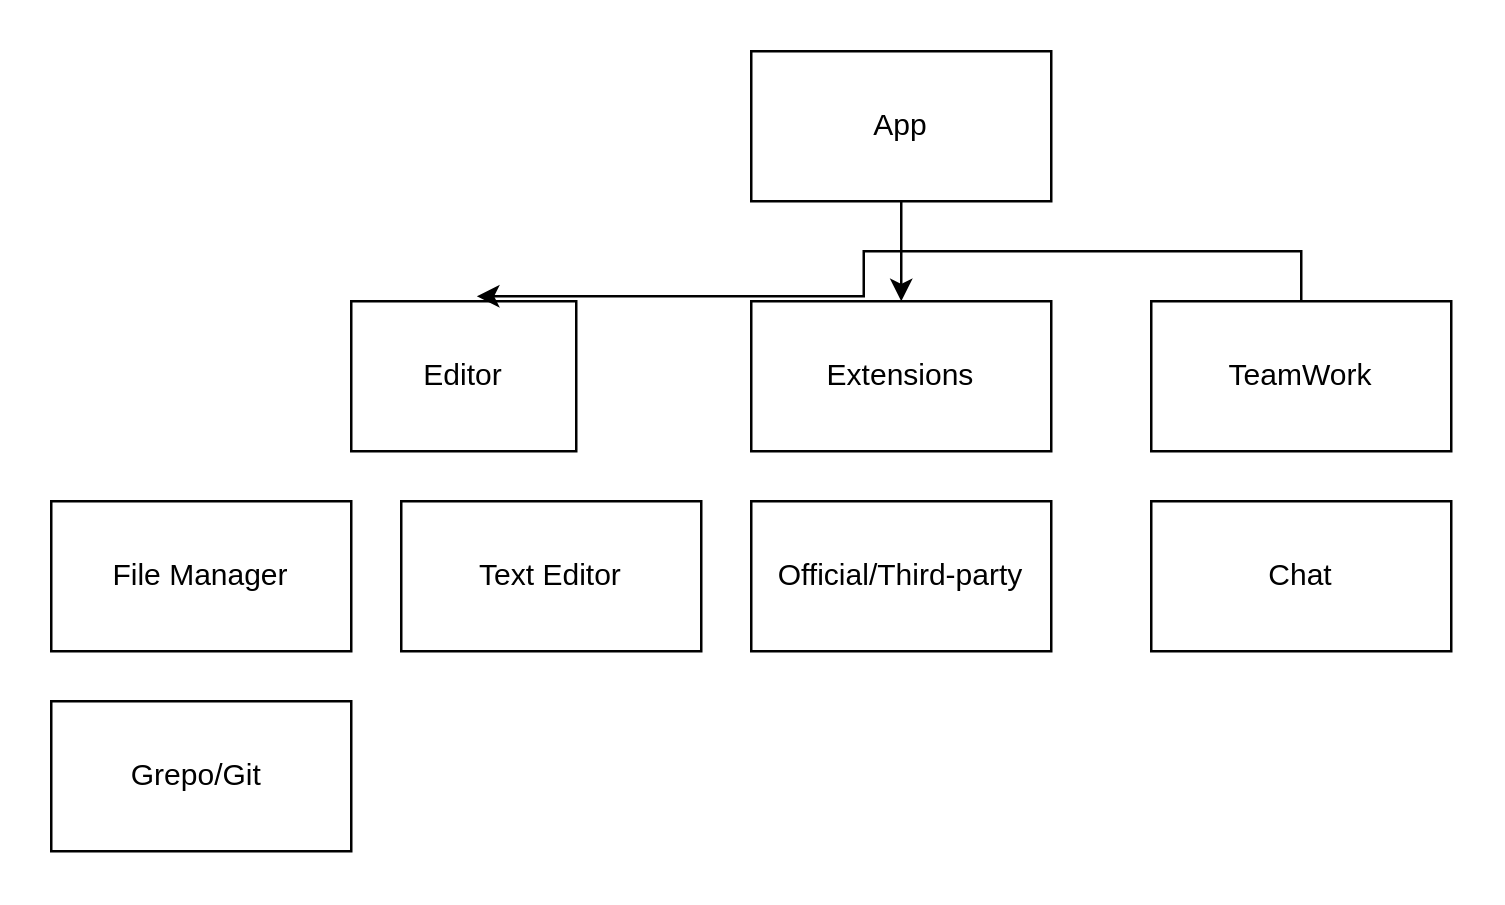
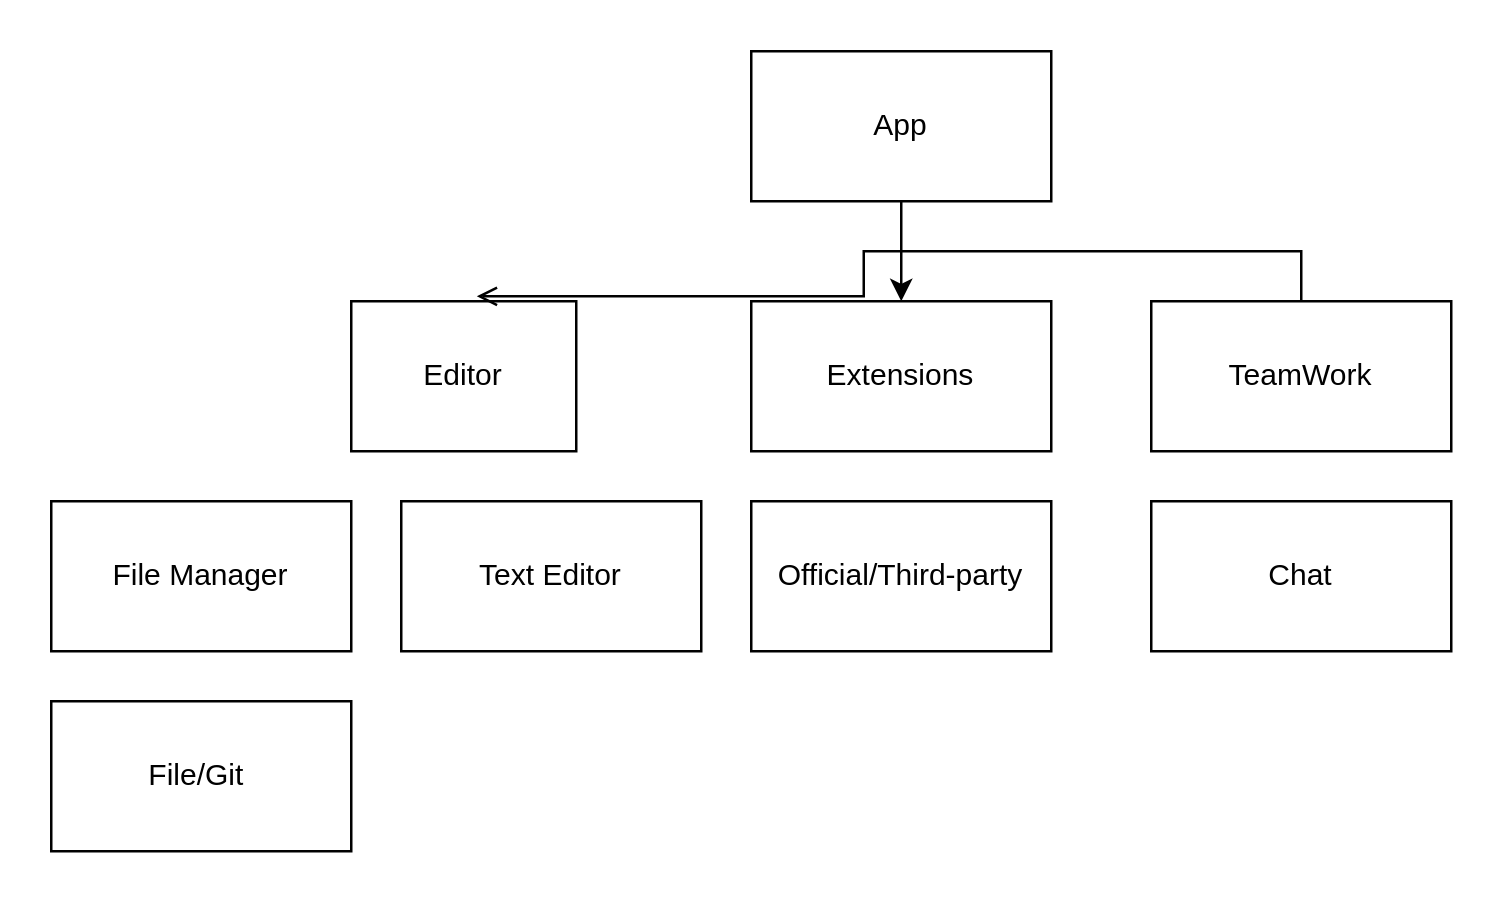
edge "TeamWork" -> "Editor": arrowhead classic -> open
node "Grepo/Git": label "Grepo/Git" -> "File/Git"
